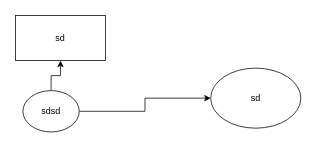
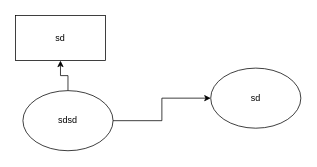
node "sdsd": size 56x41 -> 90x60
